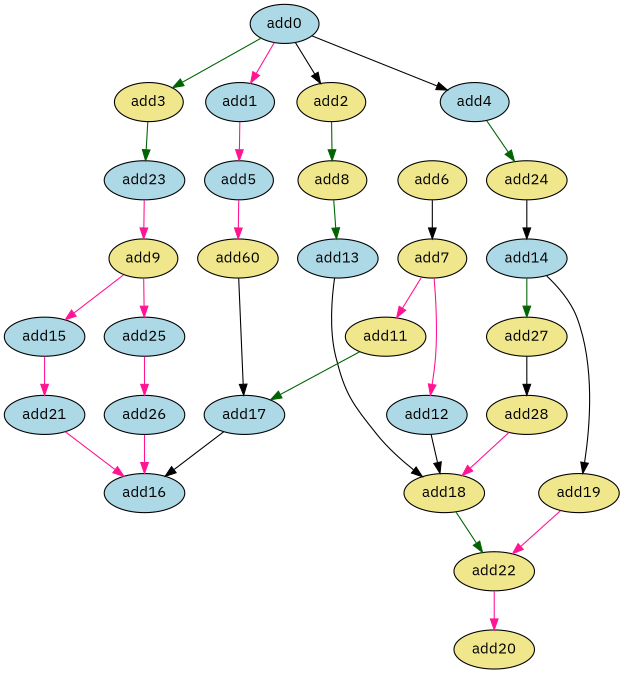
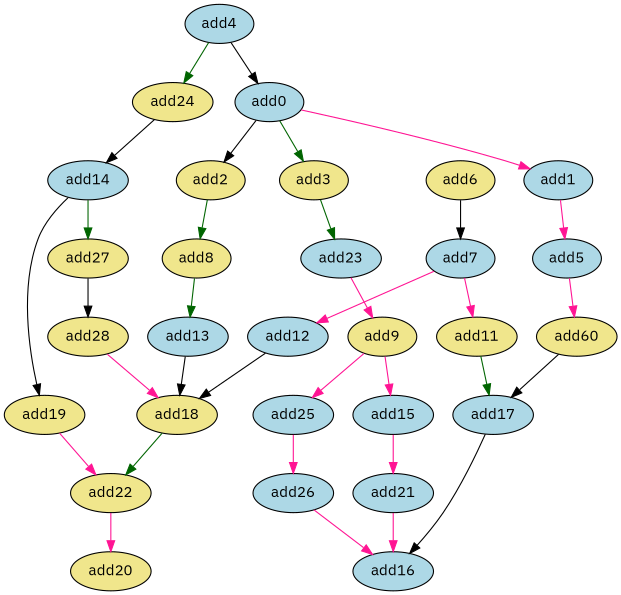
edge "add0" -> "add4": reversed
node "add7": fillcolor khaki -> lightblue
